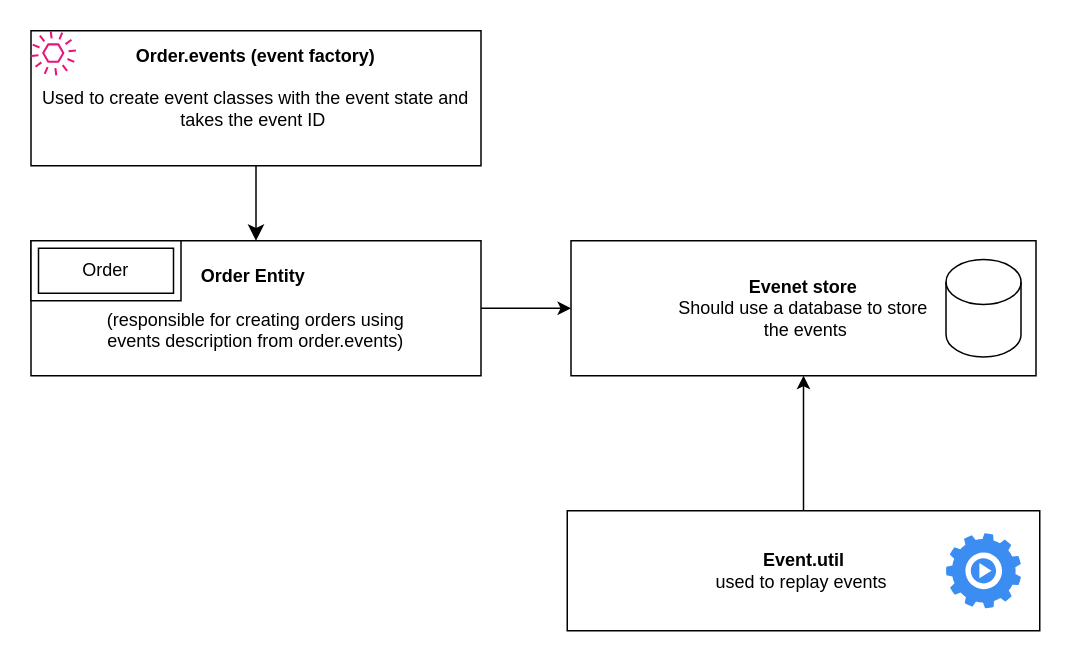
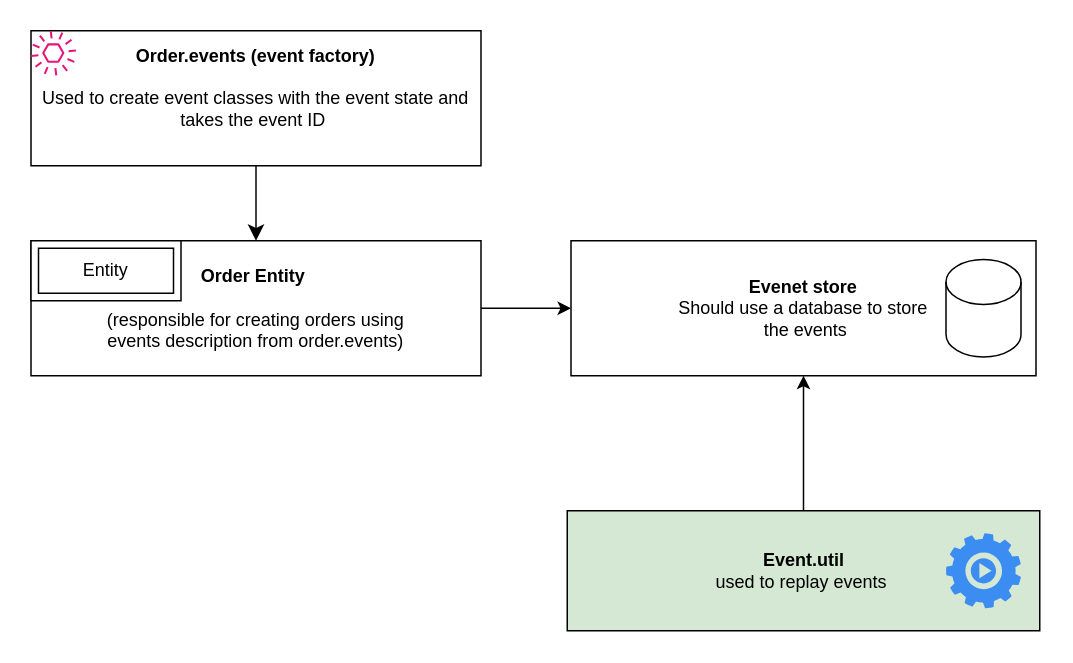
node "Order": label "Order" -> "Entity"
node "Event.util used to replay events": fillcolor #ffffff -> #d5e8d4
